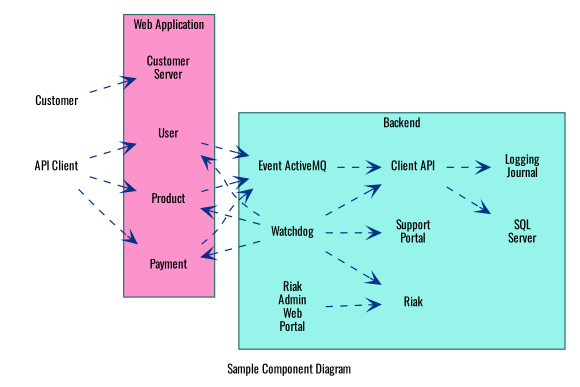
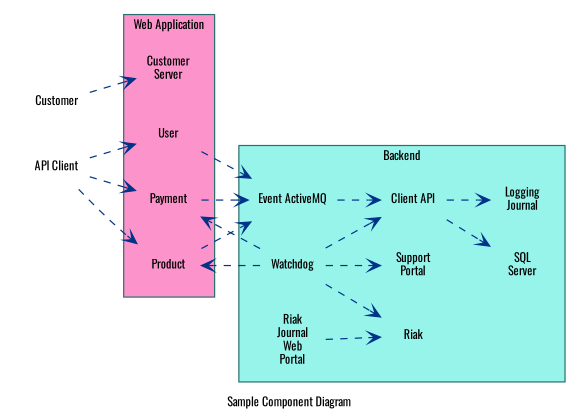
edge "Watchdog" -> "User": removed
node "Riak Admin Web Portal": label "Riak Admin Web Portal" -> "Riak Journal Web Portal"
